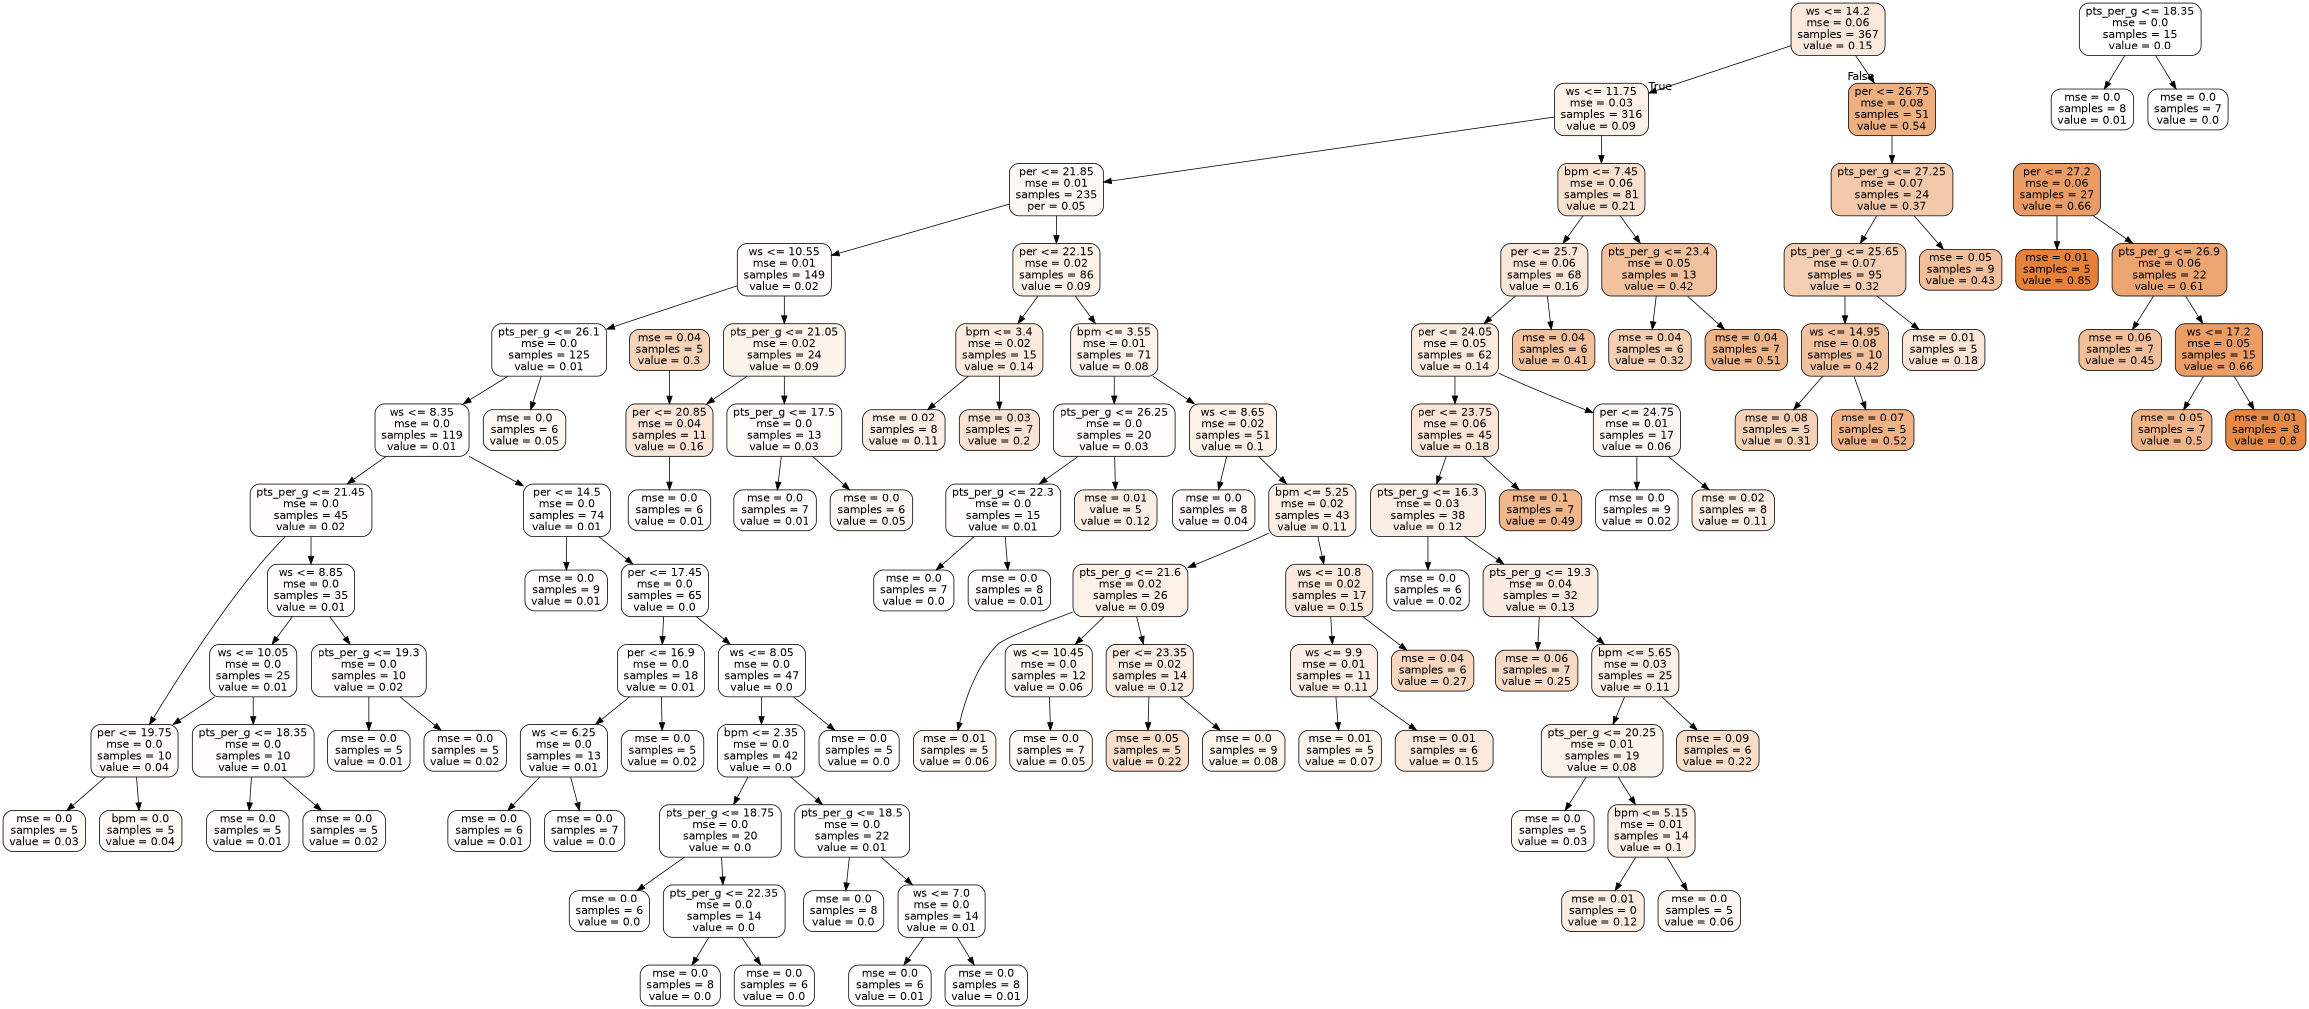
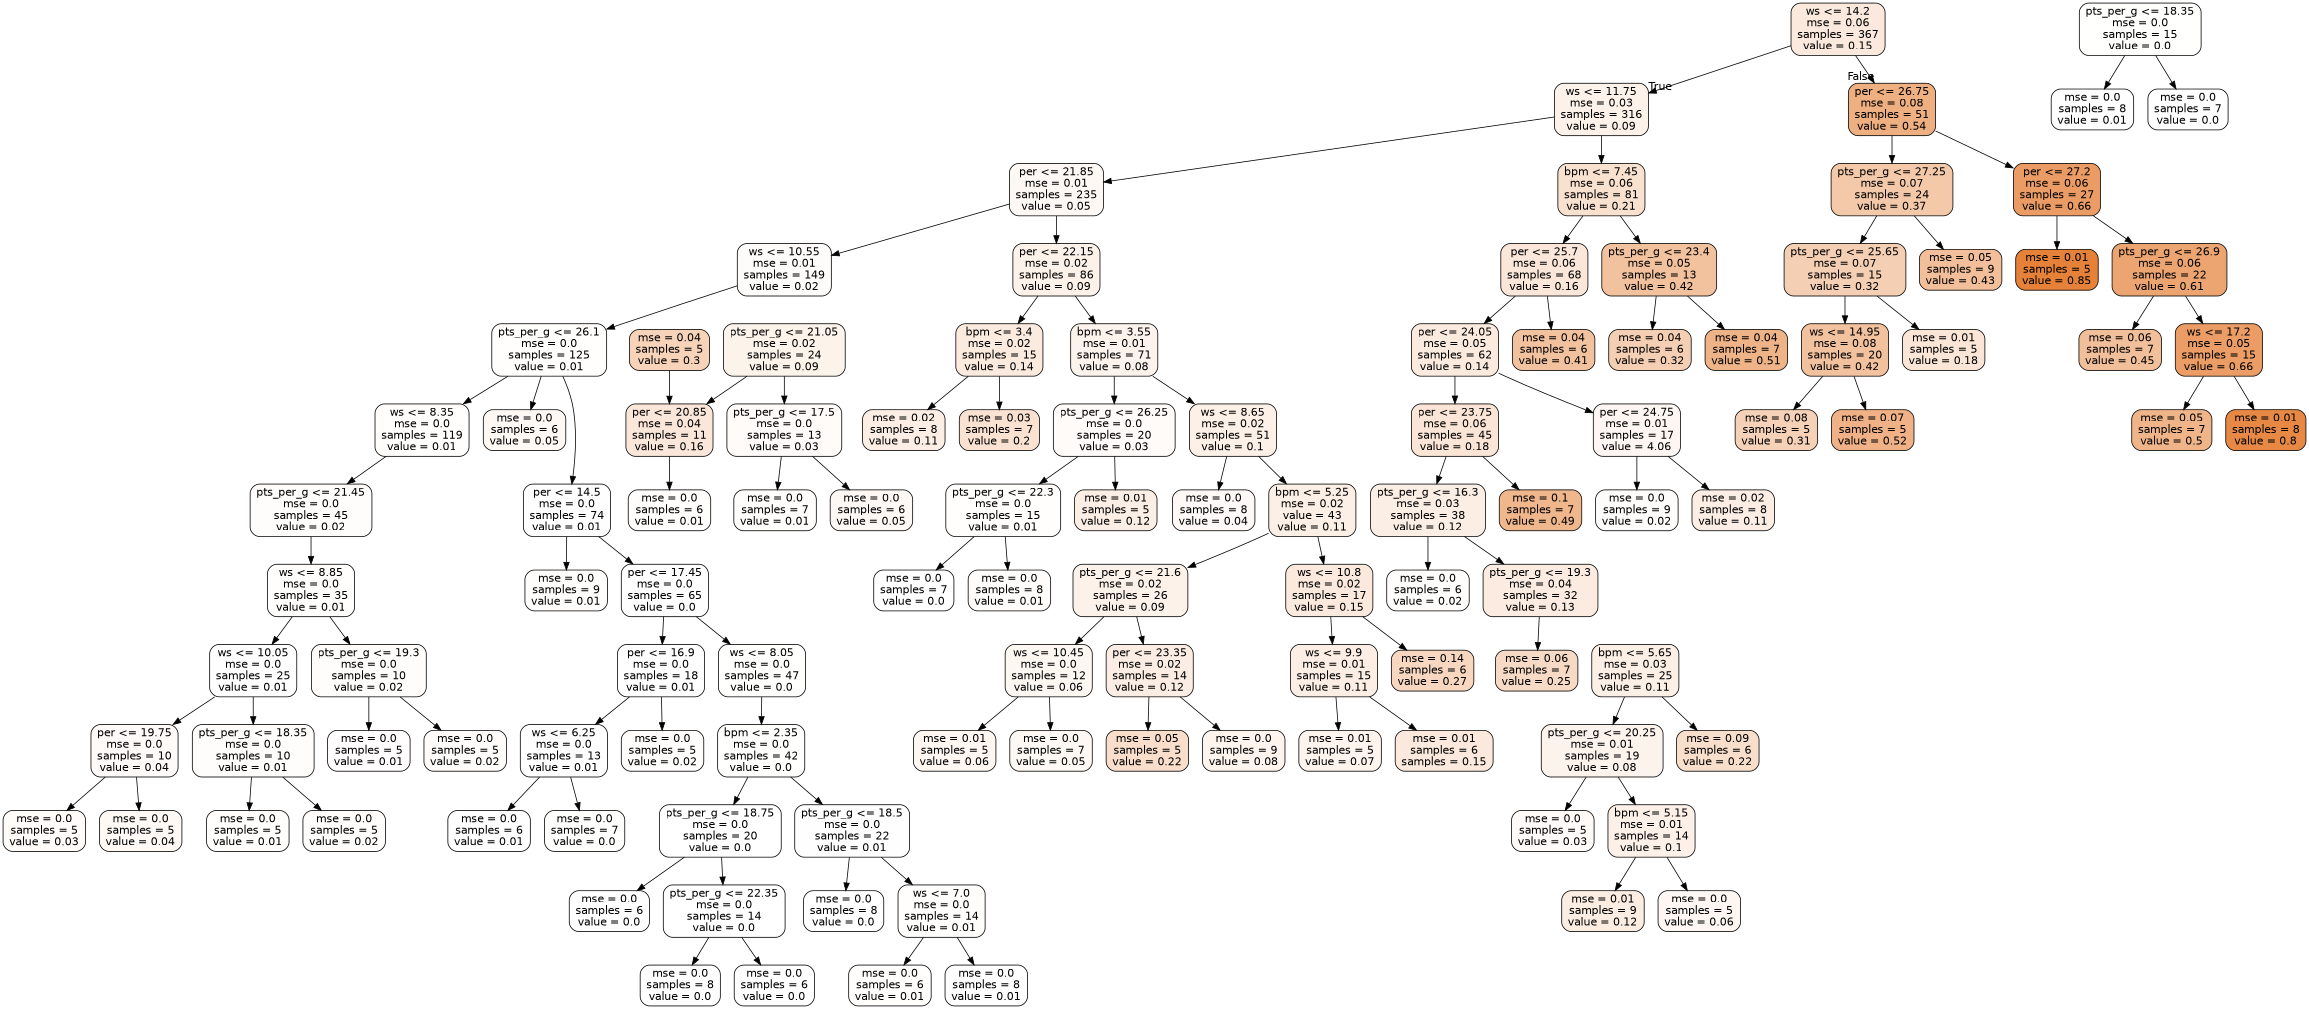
edge "per <= 26.75 mse = 0.08 samples = 51 value = 0.54" -> "per <= 27.2 mse = 0.06 samples = 27 value = 0.66": added
node "per <= 21.85 mse = 0.01 samples = 235 per = 0.05": label "per <= 21.85 mse = 0.01 samples = 235 per = 0.05" -> "per <= 21.85 mse = 0.01 samples = 235 value = 0.05"
node "pts_per_g <= 25.65 mse = 0.07 samples = 95 value = 0.32": label "pts_per_g <= 25.65 mse = 0.07 samples = 95 value = 0.32" -> "pts_per_g <= 25.65 mse = 0.07 samples = 15 value = 0.32"
edge "ws <= 10.55 mse = 0.01 samples = 149 value = 0.02" -> "pts_per_g <= 21.05 mse = 0.02 samples = 24 value = 0.09": removed
node "ws <= 14.95 mse = 0.08 samples = 10 value = 0.42": label "ws <= 14.95 mse = 0.08 samples = 10 value = 0.42" -> "ws <= 14.95 mse = 0.08 samples = 20 value = 0.42"
node "per <= 24.75 mse = 0.01 samples = 17 value = 0.06": label "per <= 24.75 mse = 0.01 samples = 17 value = 0.06" -> "per <= 24.75 mse = 0.01 samples = 17 value = 4.06"
edge "ws <= 8.35 mse = 0.0 samples = 119 value = 0.01" -> "per <= 14.5 mse = 0.0 samples = 74 value = 0.01": now "pts_per_g <= 26.1 mse = 0.0 samples = 125 value = 0.01" -> "per <= 14.5 mse = 0.0 samples = 74 value = 0.01"
node "mse = 0.01 value = 5 value = 0.12": label "mse = 0.01 value = 5 value = 0.12" -> "mse = 0.01 samples = 5 value = 0.12"
node "bpm <= 5.25 mse = 0.02 samples = 43 value = 0.11": label "bpm <= 5.25 mse = 0.02 samples = 43 value = 0.11" -> "bpm <= 5.25 mse = 0.02 value = 43 value = 0.11"
edge "pts_per_g <= 21.45 mse = 0.0 samples = 45 value = 0.02" -> "per <= 19.75 mse = 0.0 samples = 10 value = 0.04": removed
edge "pts_per_g <= 19.3 mse = 0.04 samples = 32 value = 0.13" -> "bpm <= 5.65 mse = 0.03 samples = 25 value = 0.11": removed
edge "pts_per_g <= 21.6 mse = 0.02 samples = 26 value = 0.09" -> "mse = 0.01 samples = 5 value = 0.06": now "ws <= 10.45 mse = 0.0 samples = 12 value = 0.06" -> "mse = 0.01 samples = 5 value = 0.06"
node "ws <= 9.9 mse = 0.01 samples = 11 value = 0.11": label "ws <= 9.9 mse = 0.01 samples = 11 value = 0.11" -> "ws <= 9.9 mse = 0.01 samples = 15 value = 0.11"
node "mse = 0.04 samples = 6 value = 0.27": label "mse = 0.04 samples = 6 value = 0.27" -> "mse = 0.14 samples = 6 value = 0.27"
node "mse = 0.0 samples = 5 value = 0.0": removed
node "mse = 0.01 samples = 6 value = 0.15": label "mse = 0.01 samples = 6 value = 0.15" -> "mse = 0.01 samples = 6 samples = 0.15"
node "bpm = 0.0 samples = 5 value = 0.04": label "bpm = 0.0 samples = 5 value = 0.04" -> "mse = 0.0 samples = 5 value = 0.04"
node "mse = 0.01 samples = 0 value = 0.12": label "mse = 0.01 samples = 0 value = 0.12" -> "mse = 0.01 samples = 9 value = 0.12"
